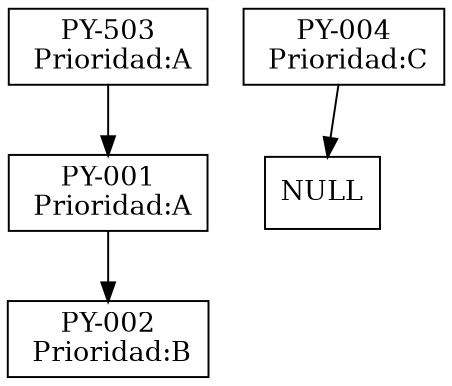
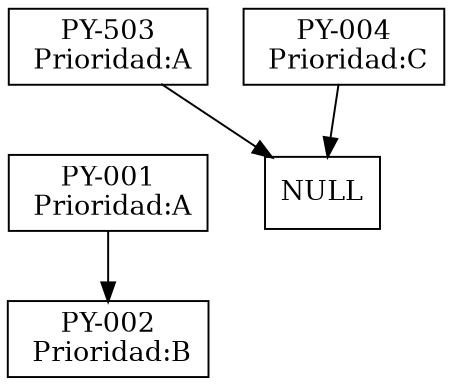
edge "PY-503 Prioridad:A" -> "PY-001 Prioridad:A": now "PY-503 Prioridad:A" -> "NULL"
